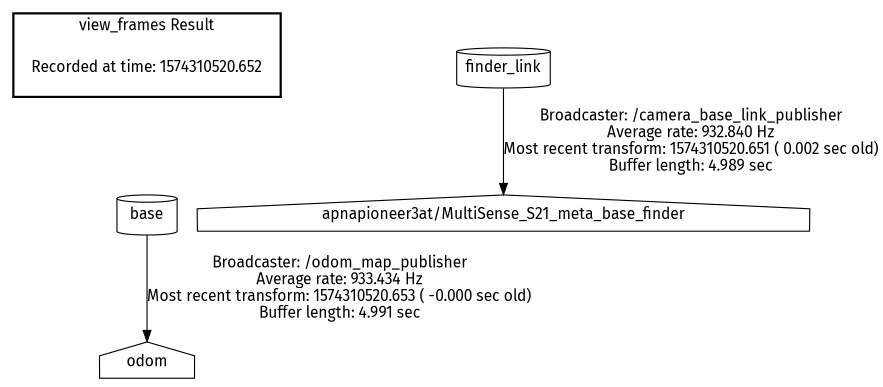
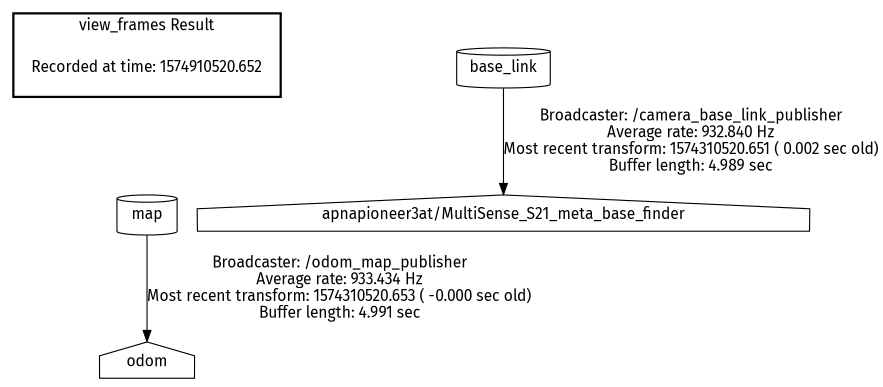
node "Recorded at time: 1574310520.652": label "Recorded at time: 1574310520.652" -> "Recorded at time: 1574910520.652"
node "finder_link": label "finder_link" -> "base_link"
node "base": label "base" -> "map"
